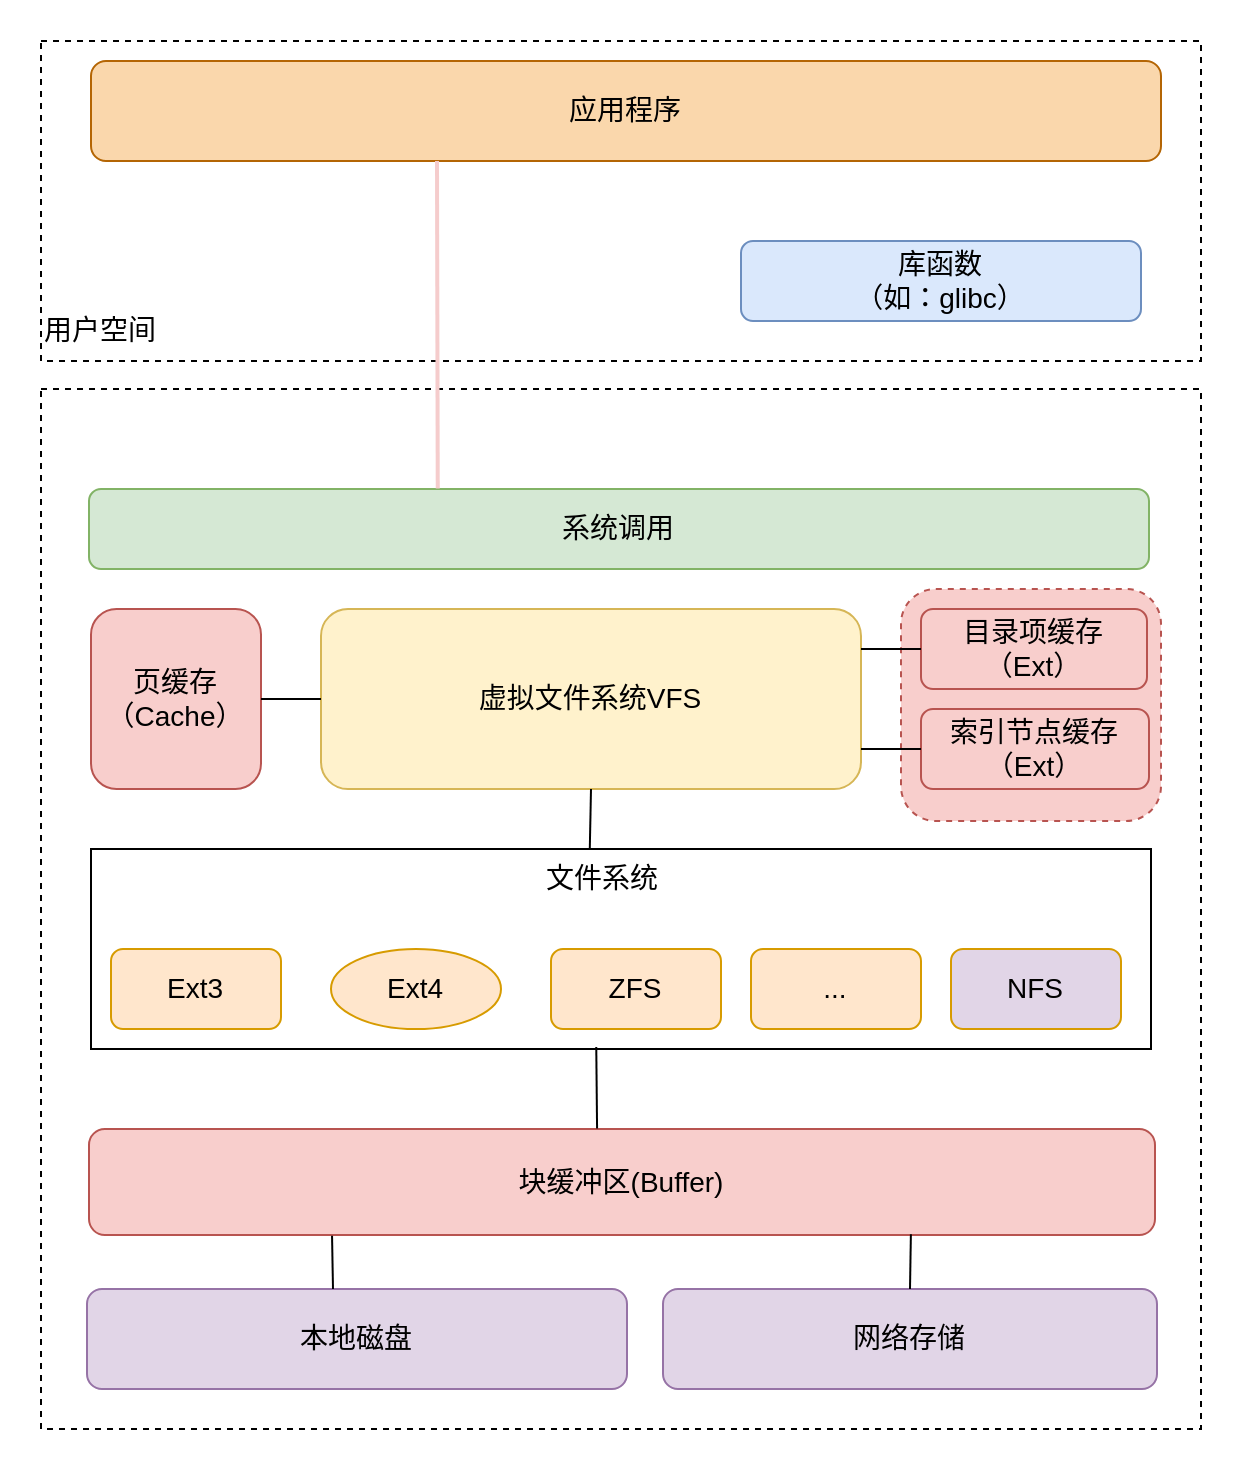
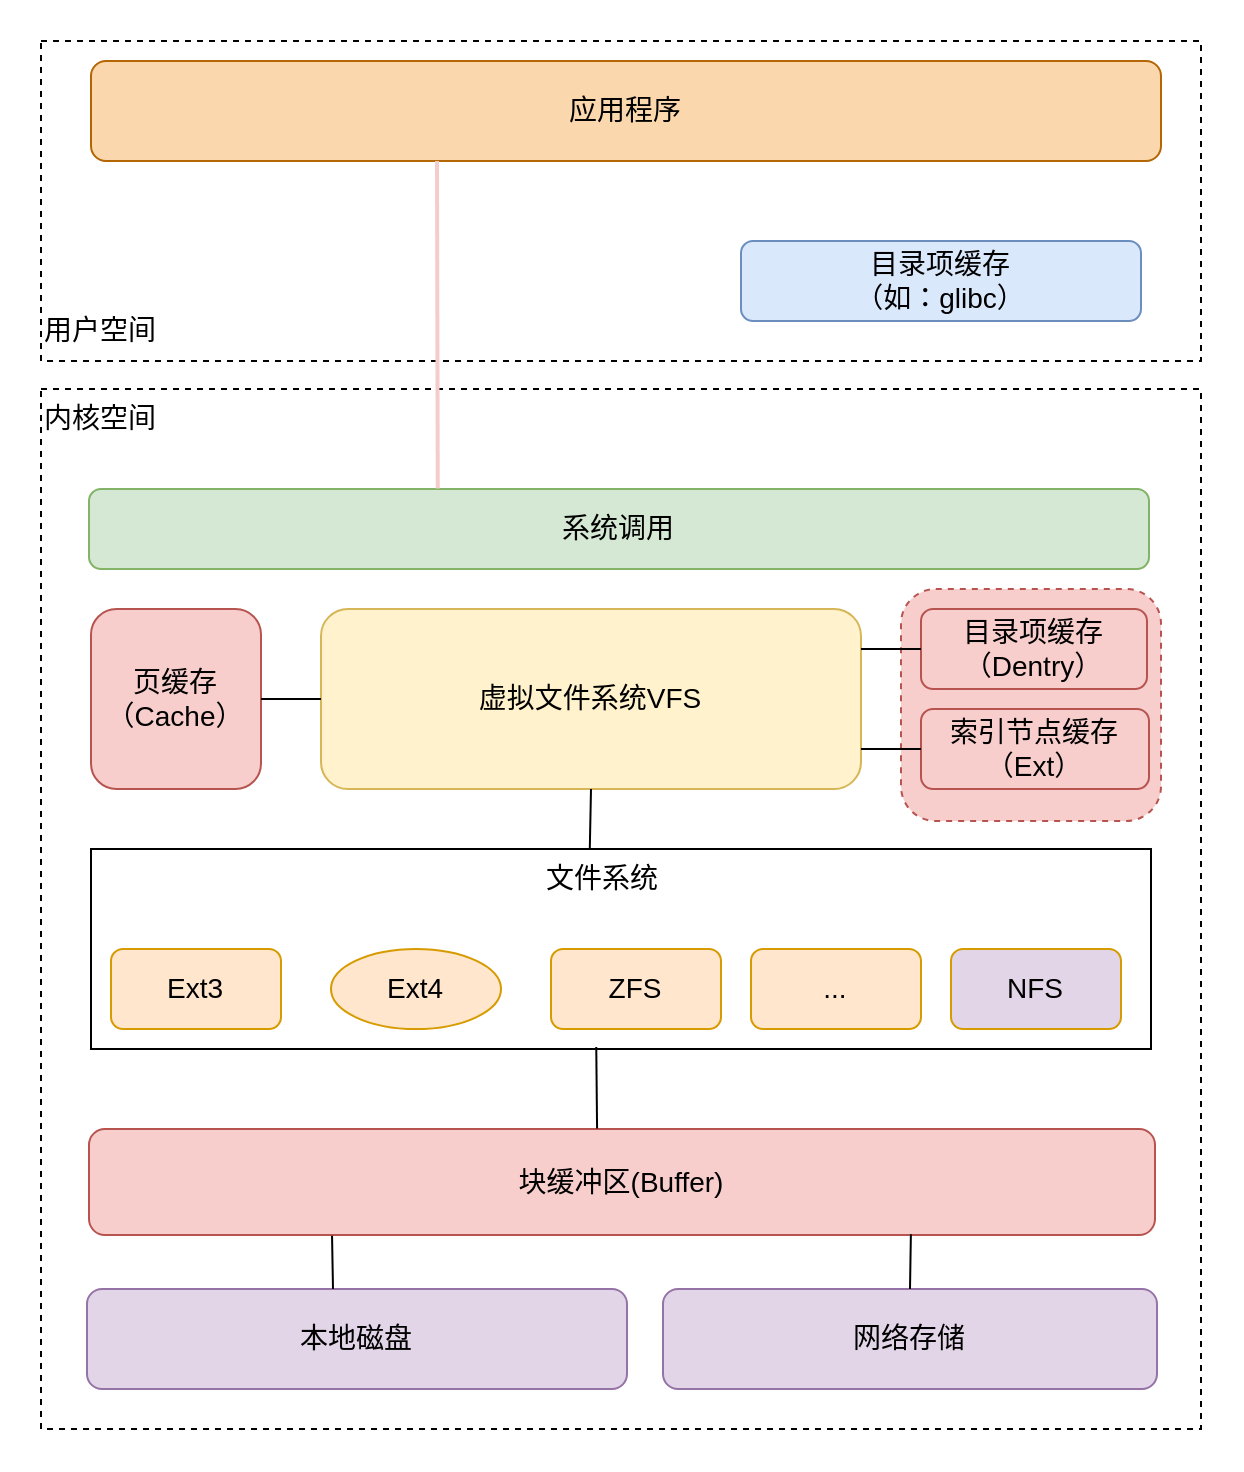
node "库函数（如：glibc）": label "库函数（如：glibc）" -> "目录项缓存（如：glibc）"
node "内核空间": added
node "目录项缓存（Ext）": label "目录项缓存（Ext）" -> "目录项缓存（Dentry）"
